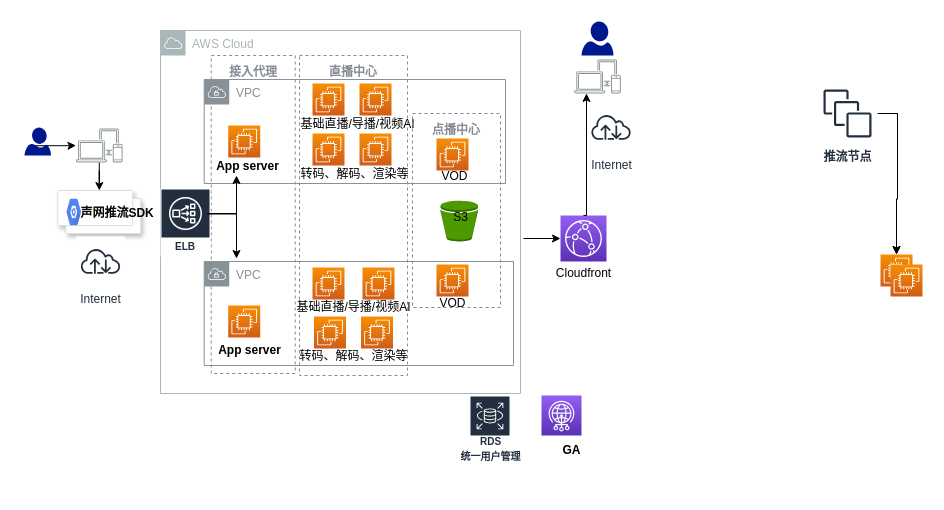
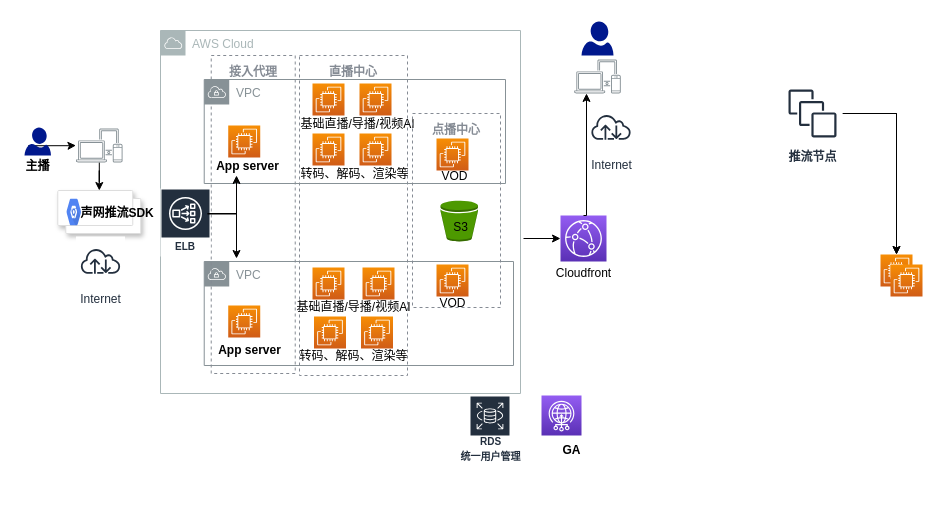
node "推流节点": moved (848, 114) -> (813, 114)
node "主播": added
node "S3": moved (461, 218) -> (461, 228)
